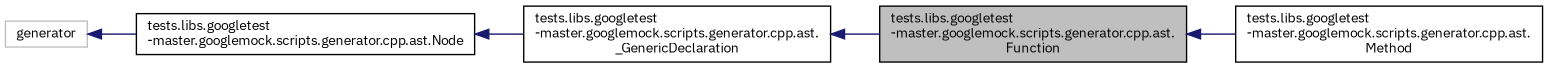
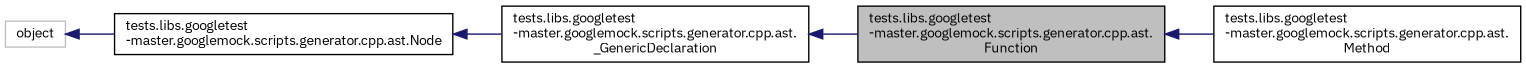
node "generator": label "generator" -> "object"
